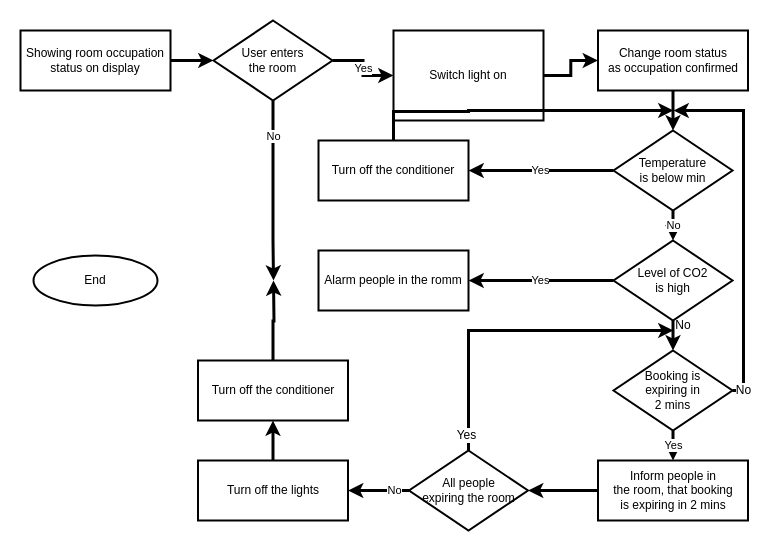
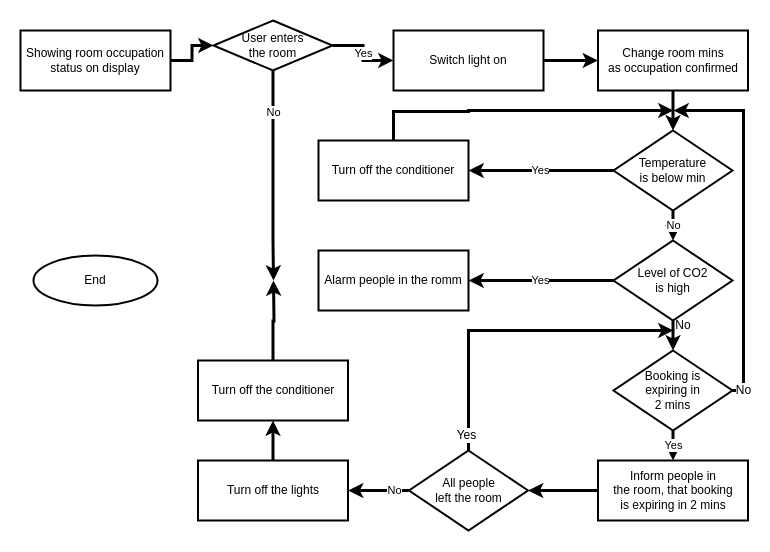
node "User enters the room": size 119x80 -> 119x50
node "Change room status as occupation confirmed": label "Change room status as occupation confirmed" -> "Change room mins as occupation confirmed"
node "Switch light on": size 150x90 -> 150x60
node "All people expiring the room": label "All people expiring the room" -> "All people left the room"
